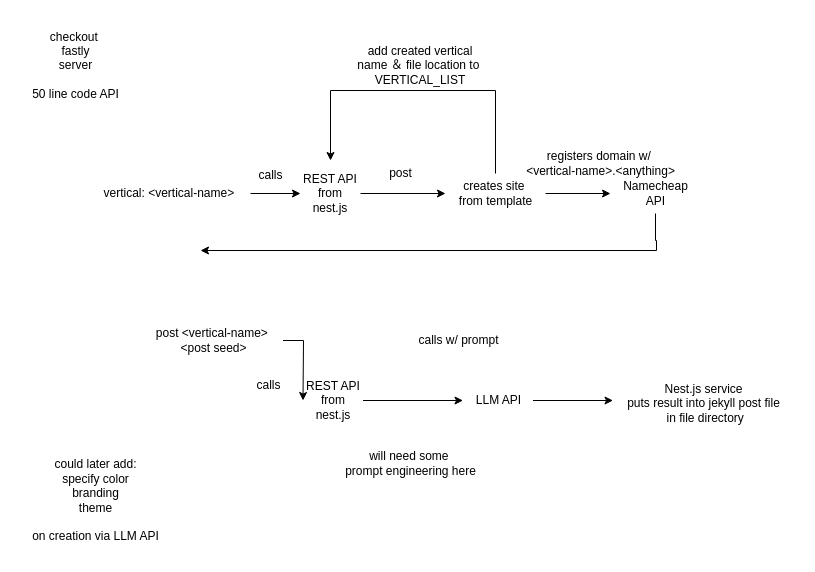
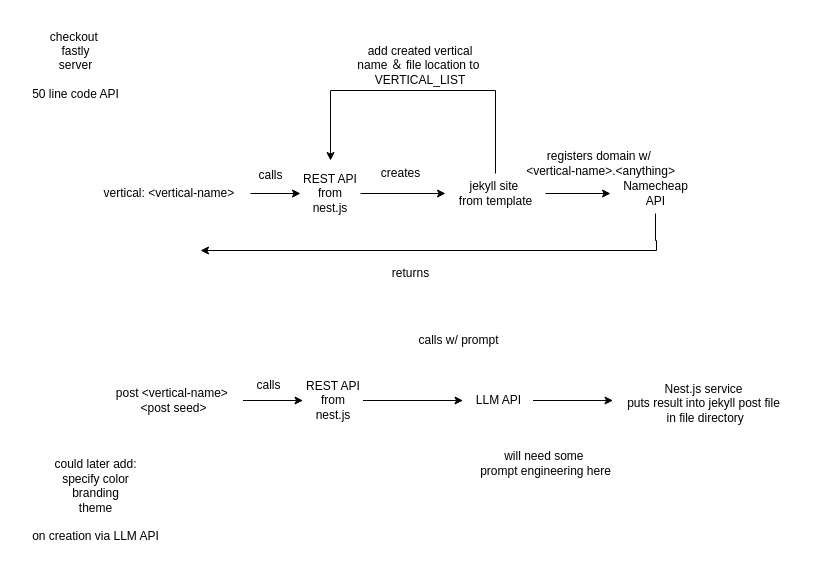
node "post": label "post" -> "creates"
node "creates site from template": label "creates site from template" -> "jekyll site from template"
node "returns": added
node "post <vertical-name> <post seed>": moved (213, 341) -> (173, 401)
node "will need some prompt engineering here": moved (411, 464) -> (546, 464)
